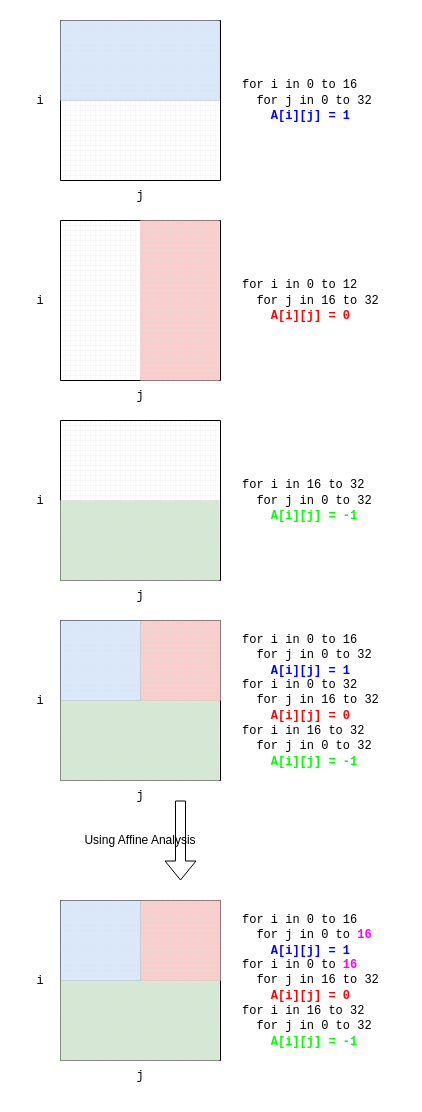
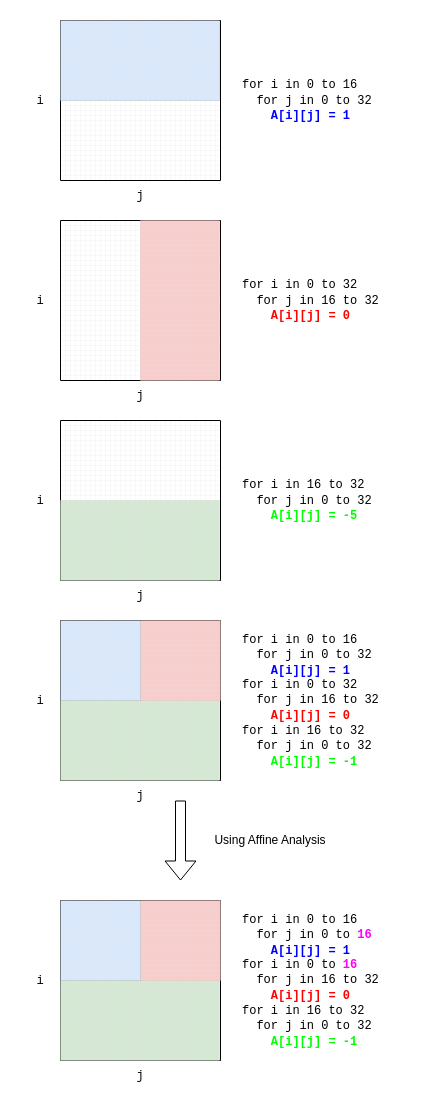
node "for i in 0 to 12 for j in 16 to 32 A[i][j] = 0": label "for i in 0 to 12 for j in 16 to 32 A[i][j] = 0" -> "for i in 0 to 32 for j in 16 to 32 A[i][j] = 0"
node "for i in 16 to 32 for j in 0 to 32 A[i][j] = -1": label "for i in 16 to 32 for j in 0 to 32 A[i][j] = -1" -> "for i in 16 to 32 for j in 0 to 32 A[i][j] = -5"
node "Using Affine Analysis": moved (141, 841) -> (271, 841)
